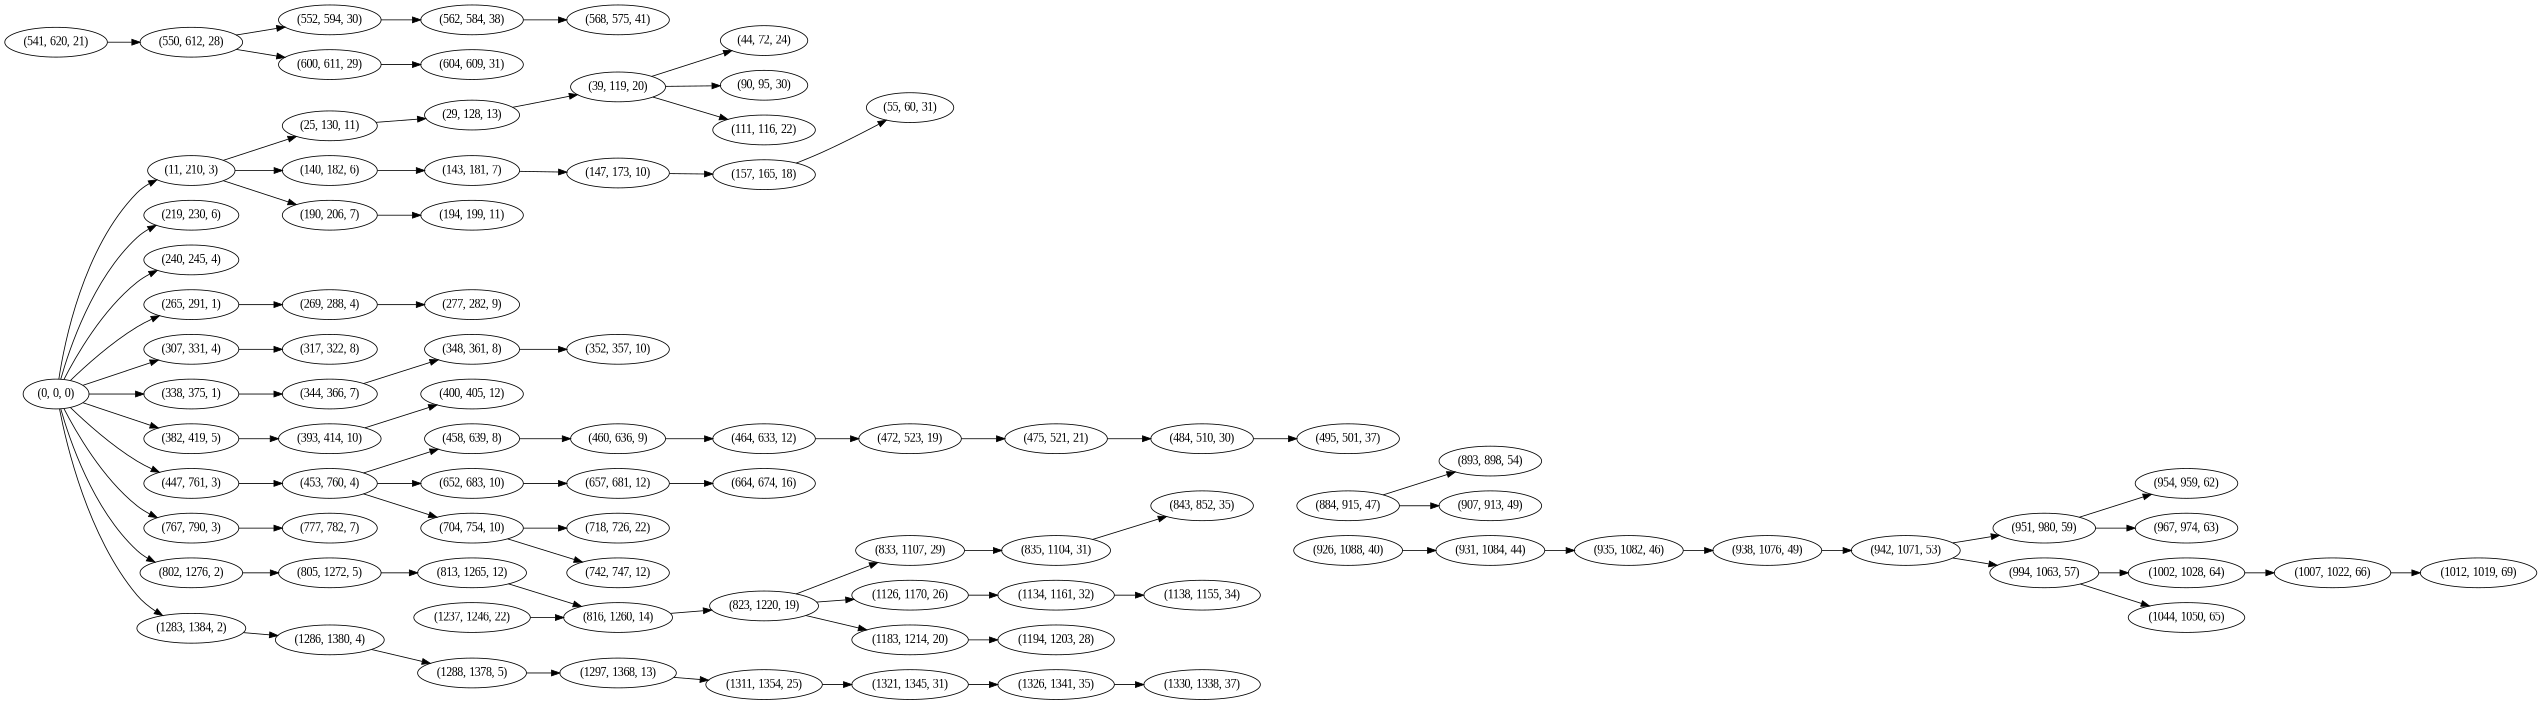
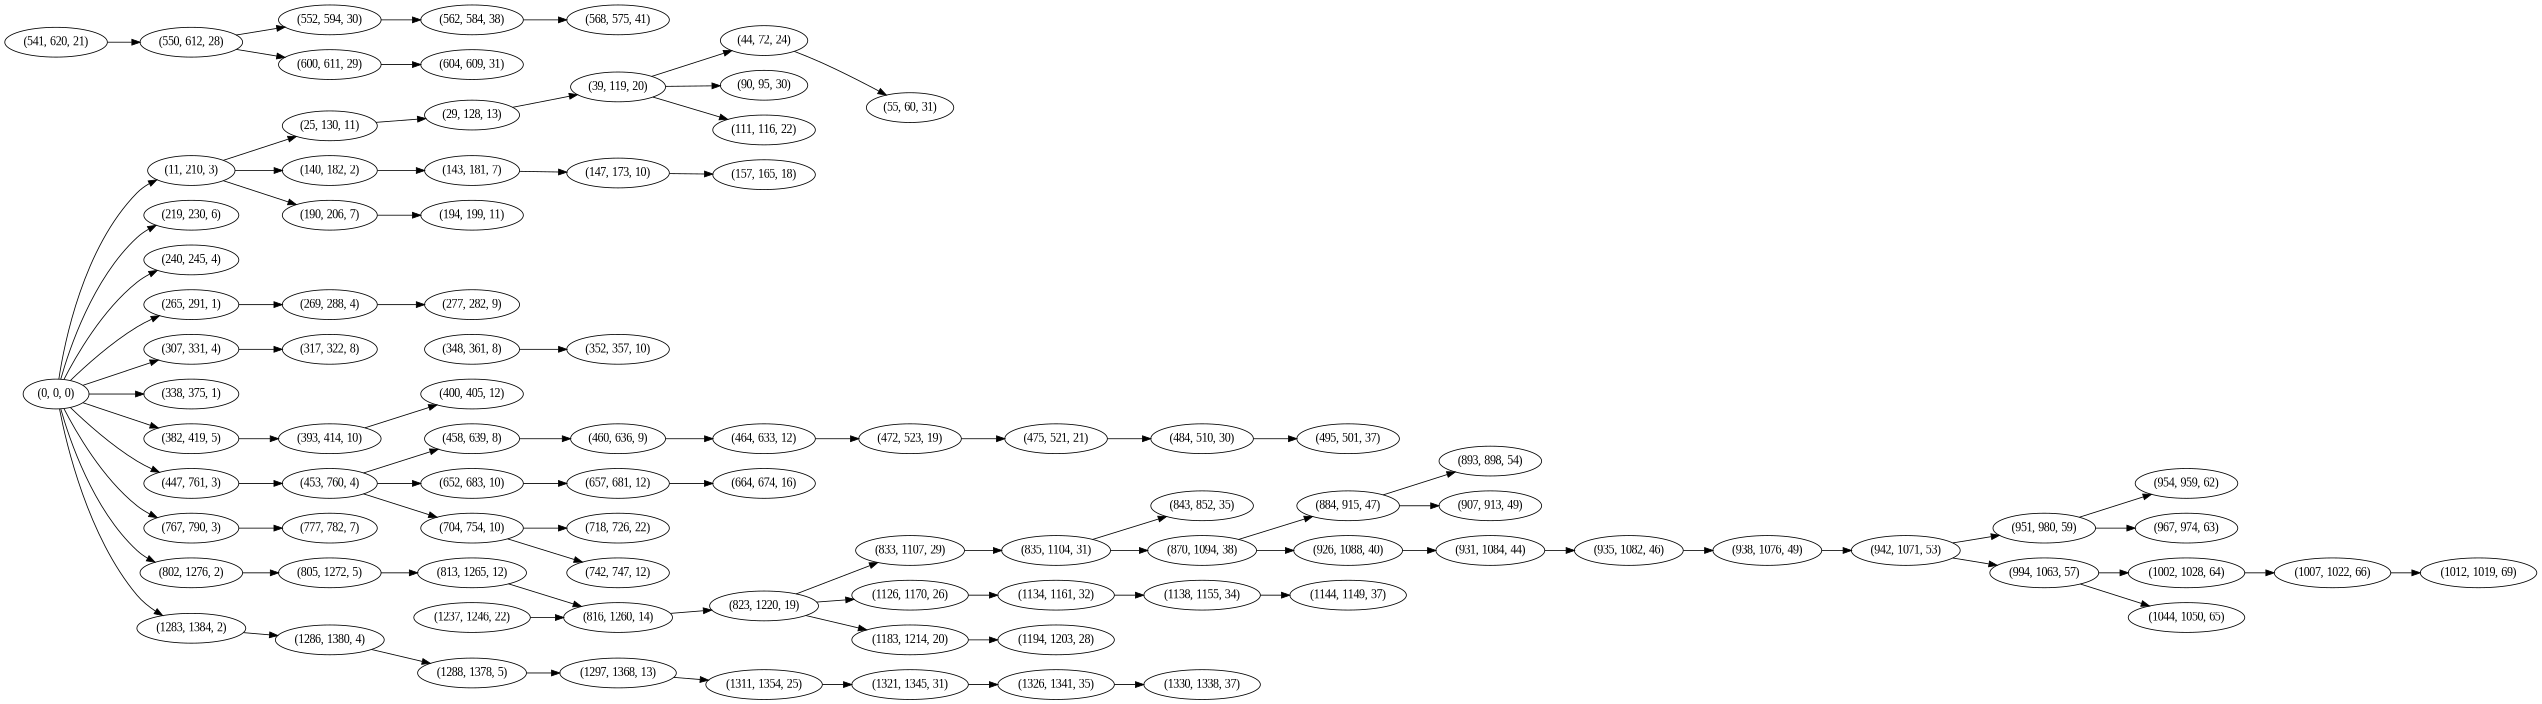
edge "(157, 165, 18)" -> "(55, 60, 31)": now "(44, 72, 24)" -> "(55, 60, 31)"
node "(140, 182, 6)": label "(140, 182, 6)" -> "(140, 182, 2)"
node "(344, 366, 7)": removed
node "(870, 1094, 38)": added
node "(1144, 1149, 37)": added
